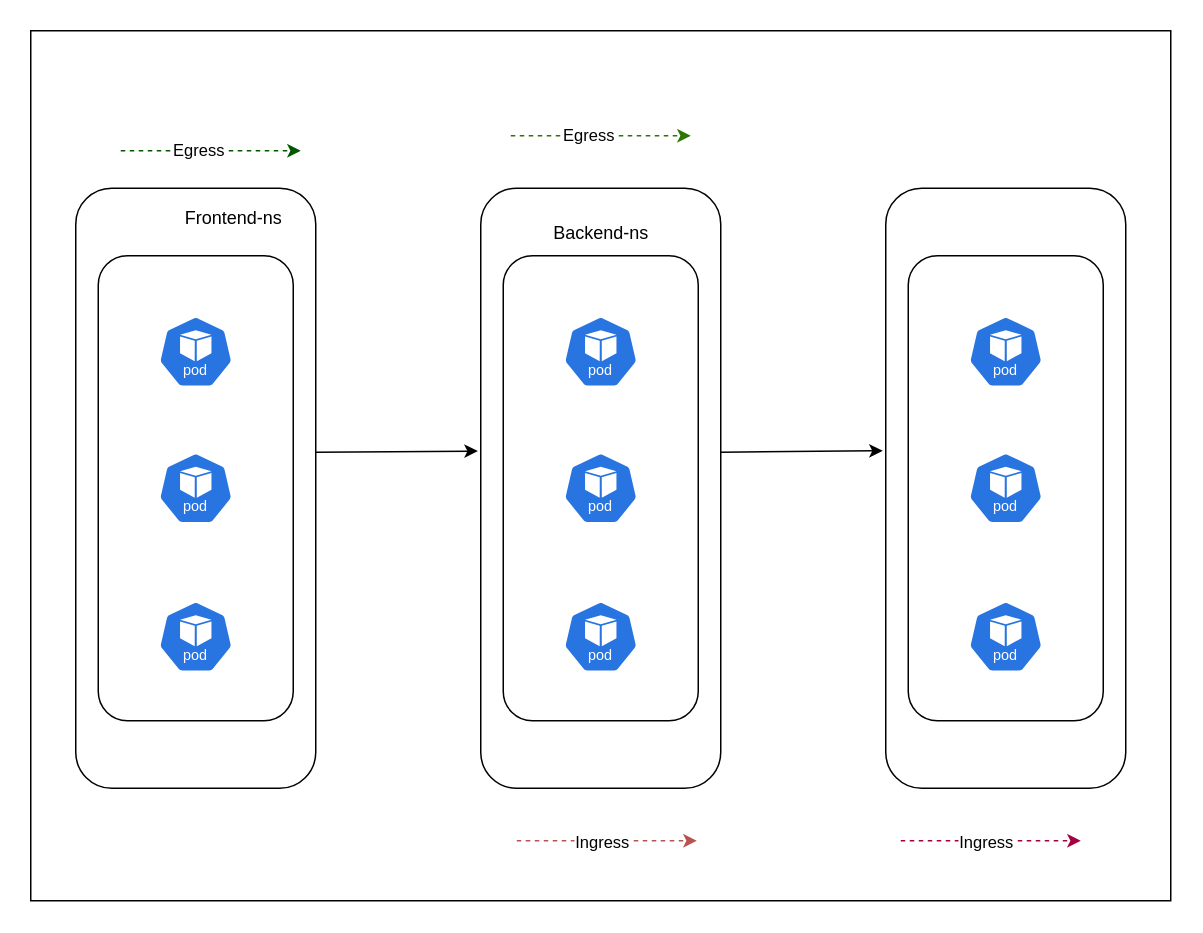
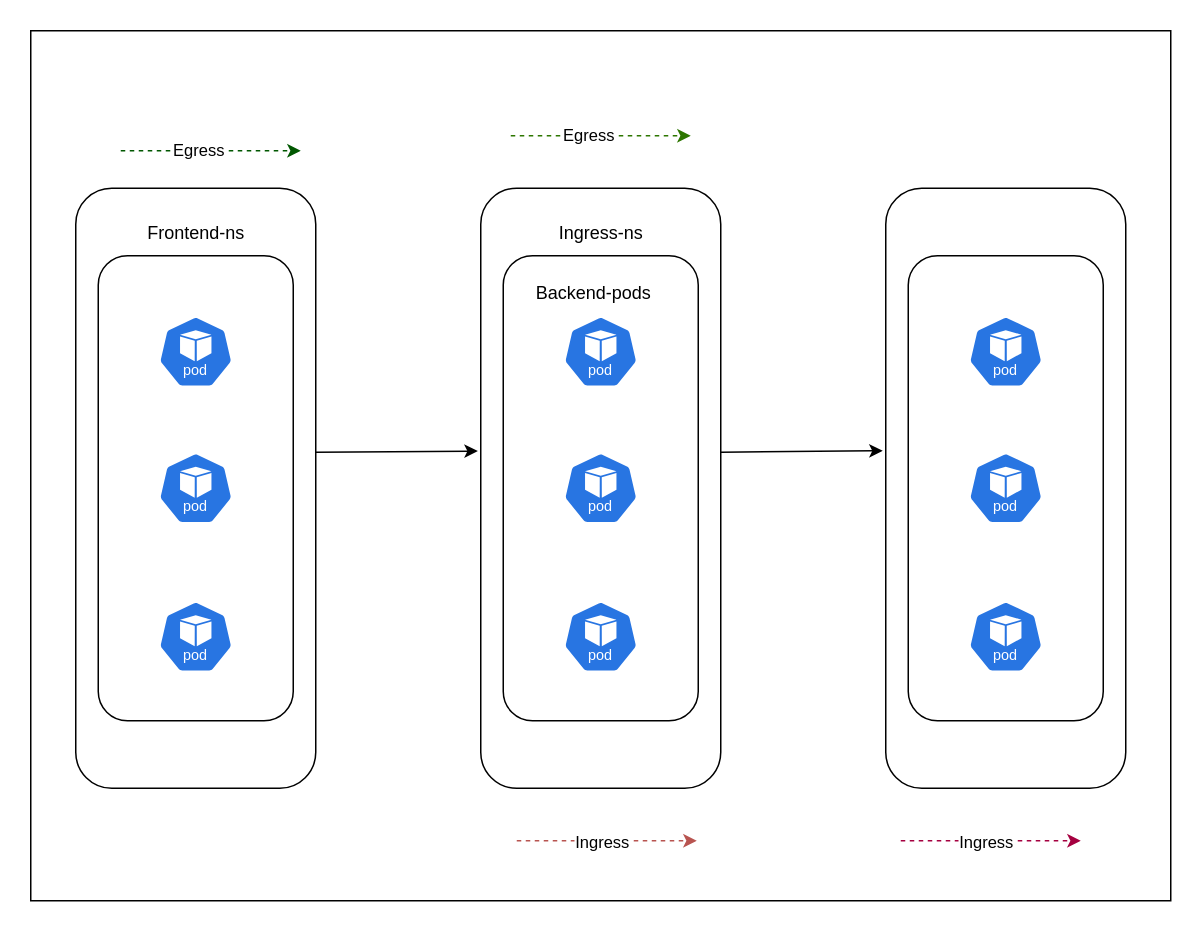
node "Frontend-ns": moved (233, 218) -> (196, 233)
node "Backend-ns": label "Backend-ns" -> "Ingress-ns"
node "Backend-pods": added
